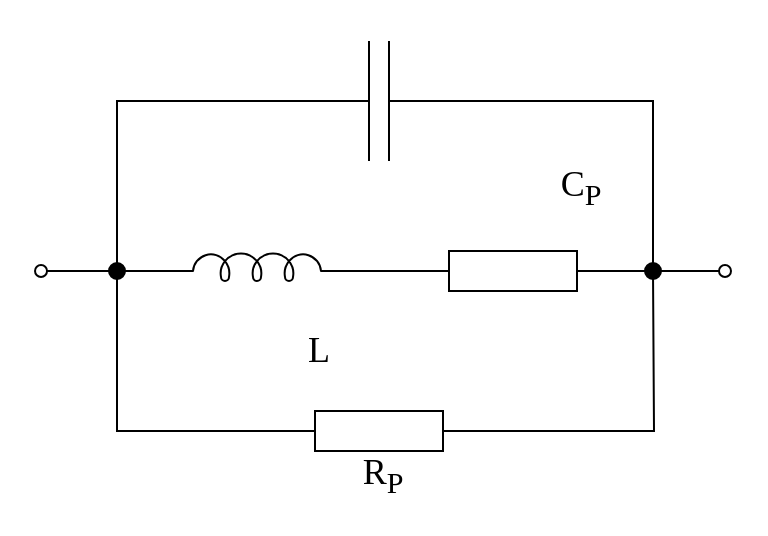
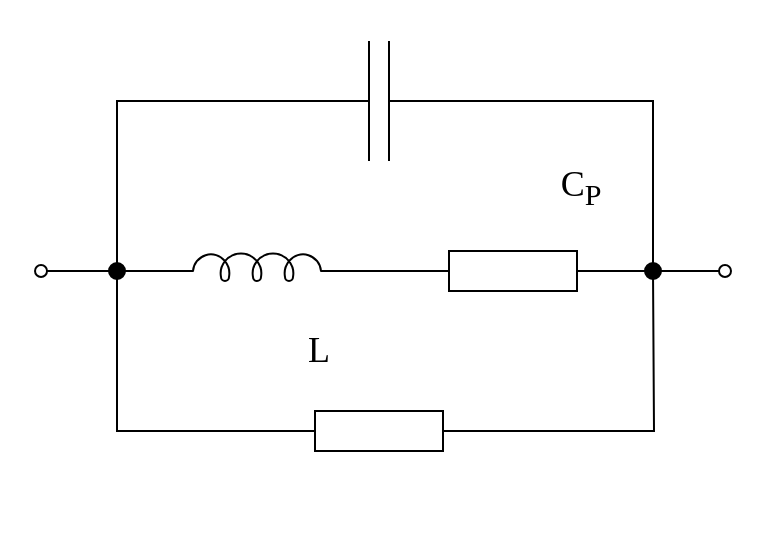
node "RP": removed
